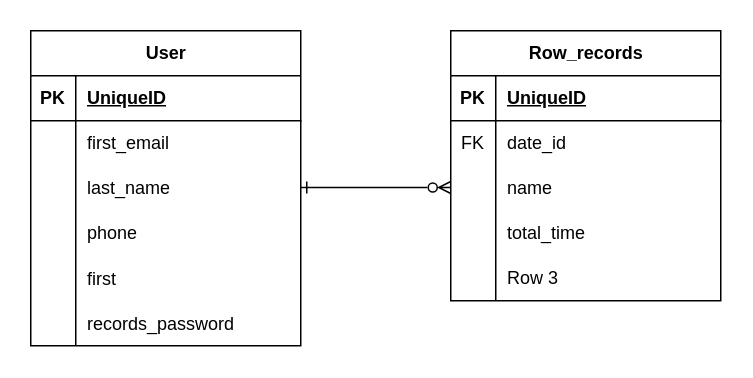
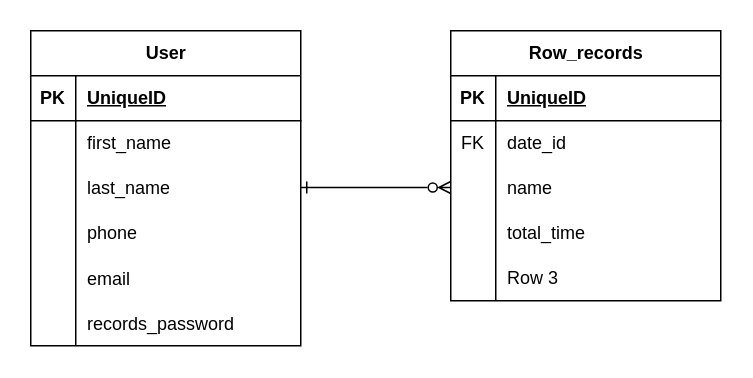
node "first_email": label "first_email" -> "first_name"
node "first": label "first" -> "email"
